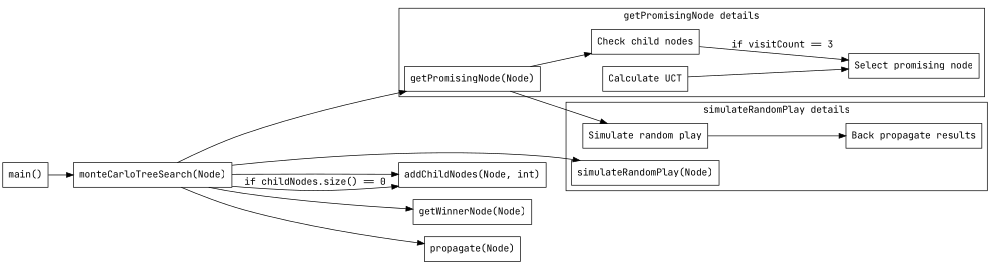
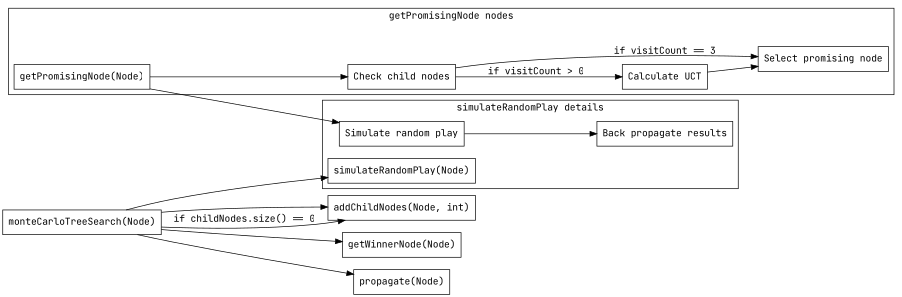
cluster "getPromisingNode details": label "getPromisingNode details" -> "getPromisingNode nodes"
edge "Check child nodes" -> "Calculate UCT": added, label "if visitCount > 0"
edge "monteCarloTreeSearch(Node)" -> "getPromisingNode(Node)": removed
node "main()": removed
